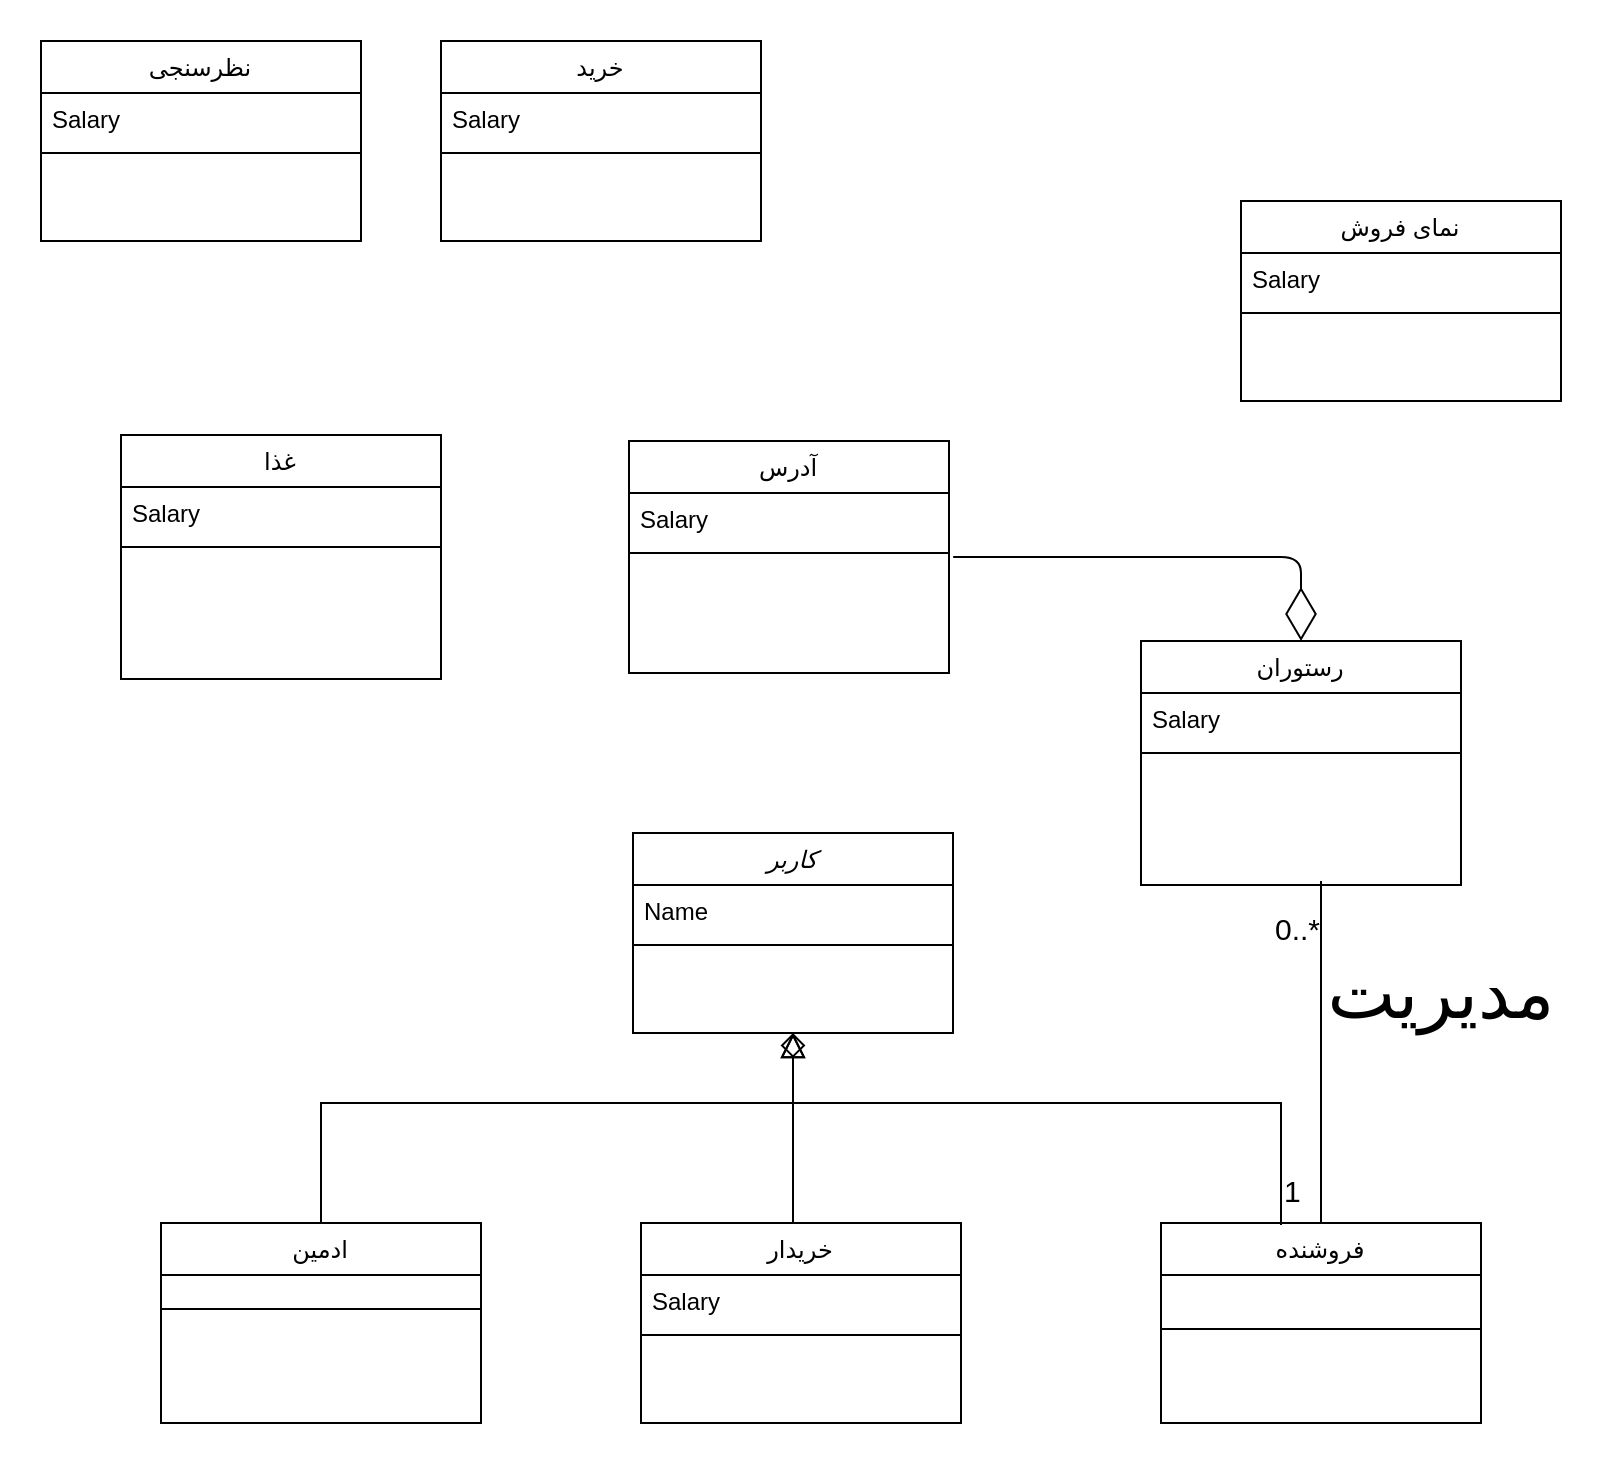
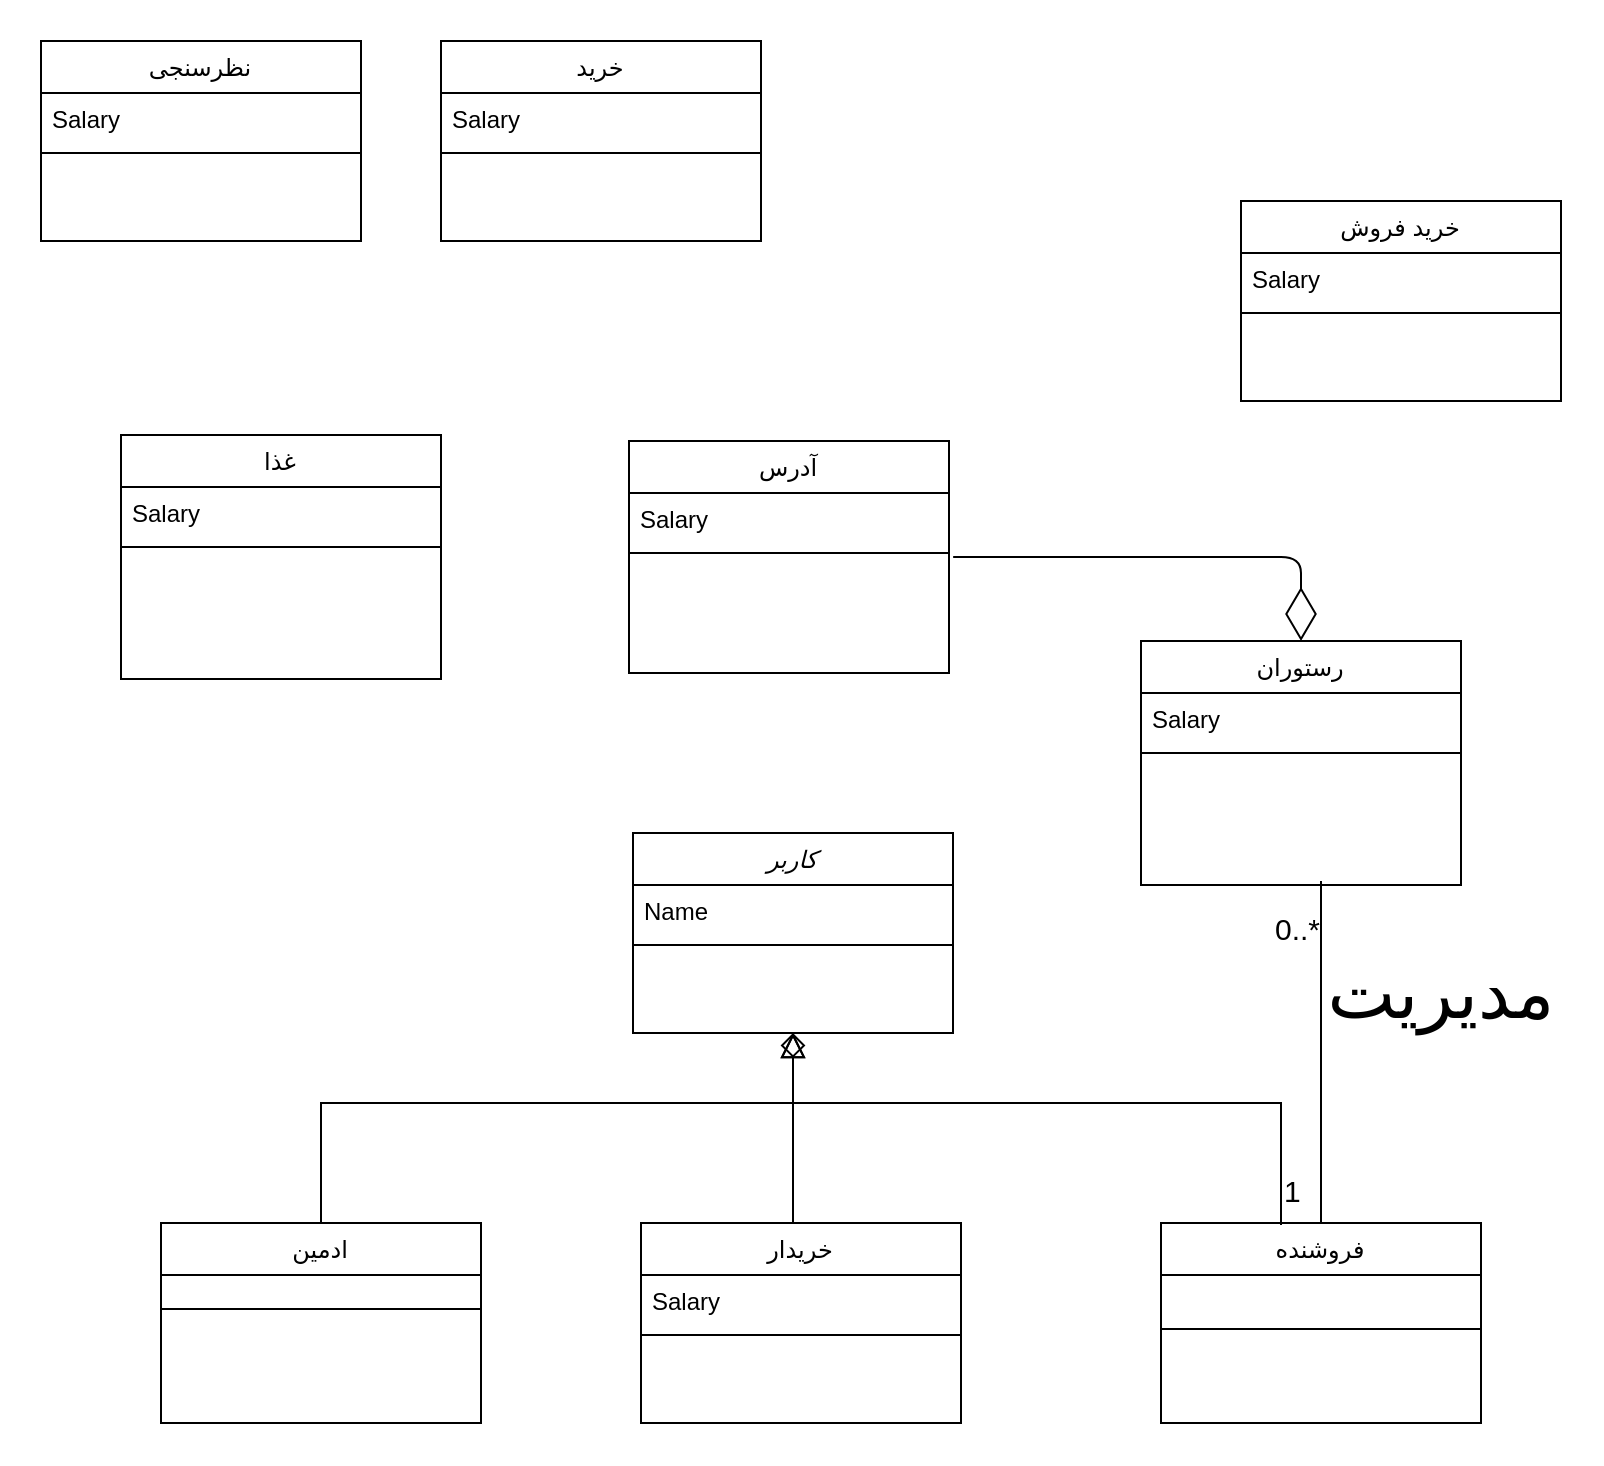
node "نمای فروش": label "نمای فروش" -> "خرید فروش"
